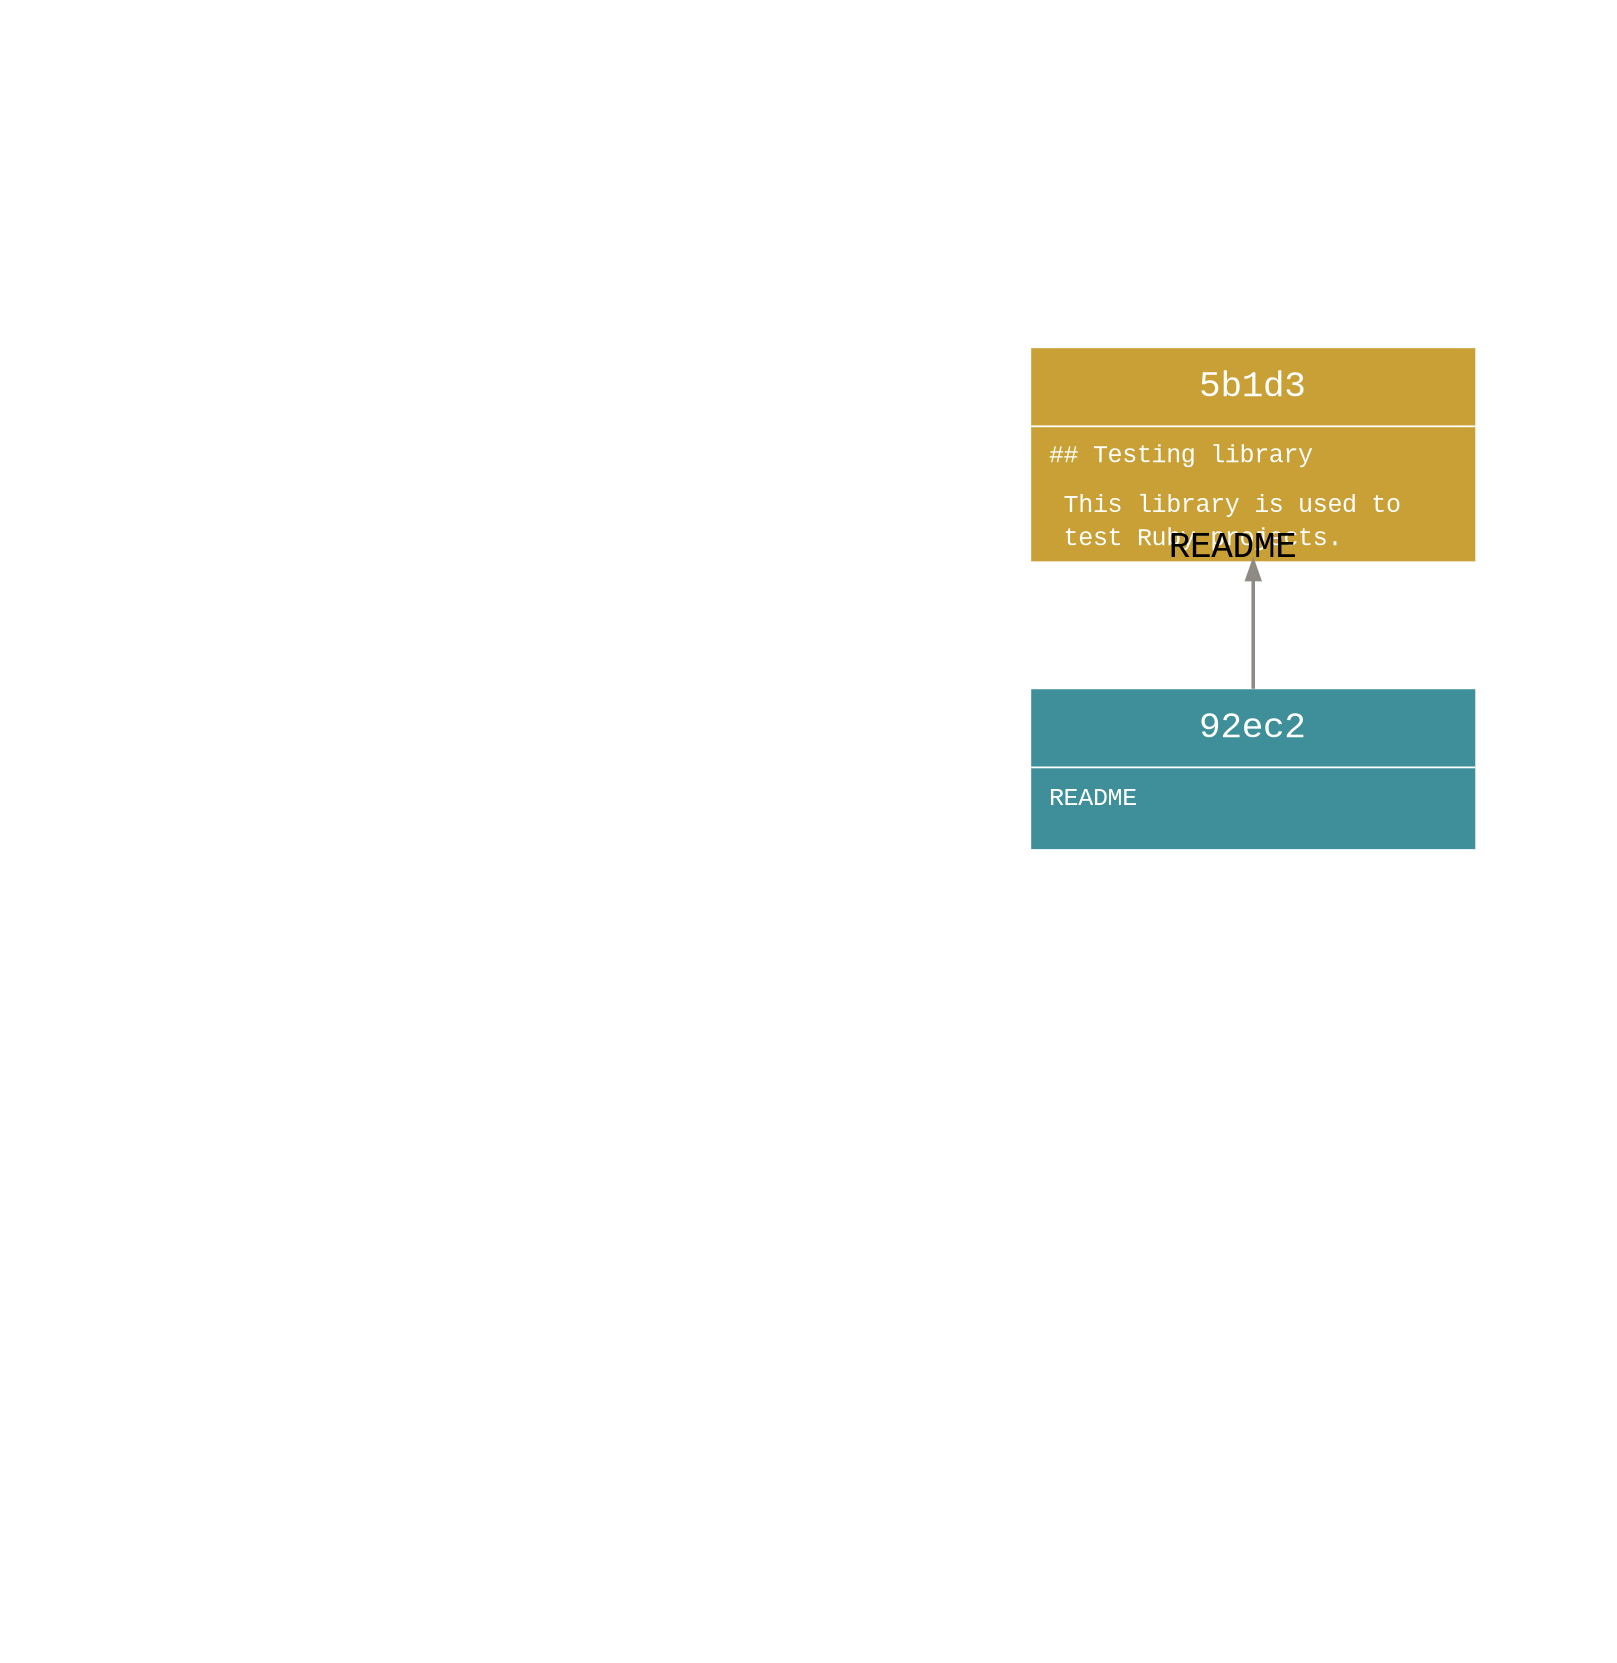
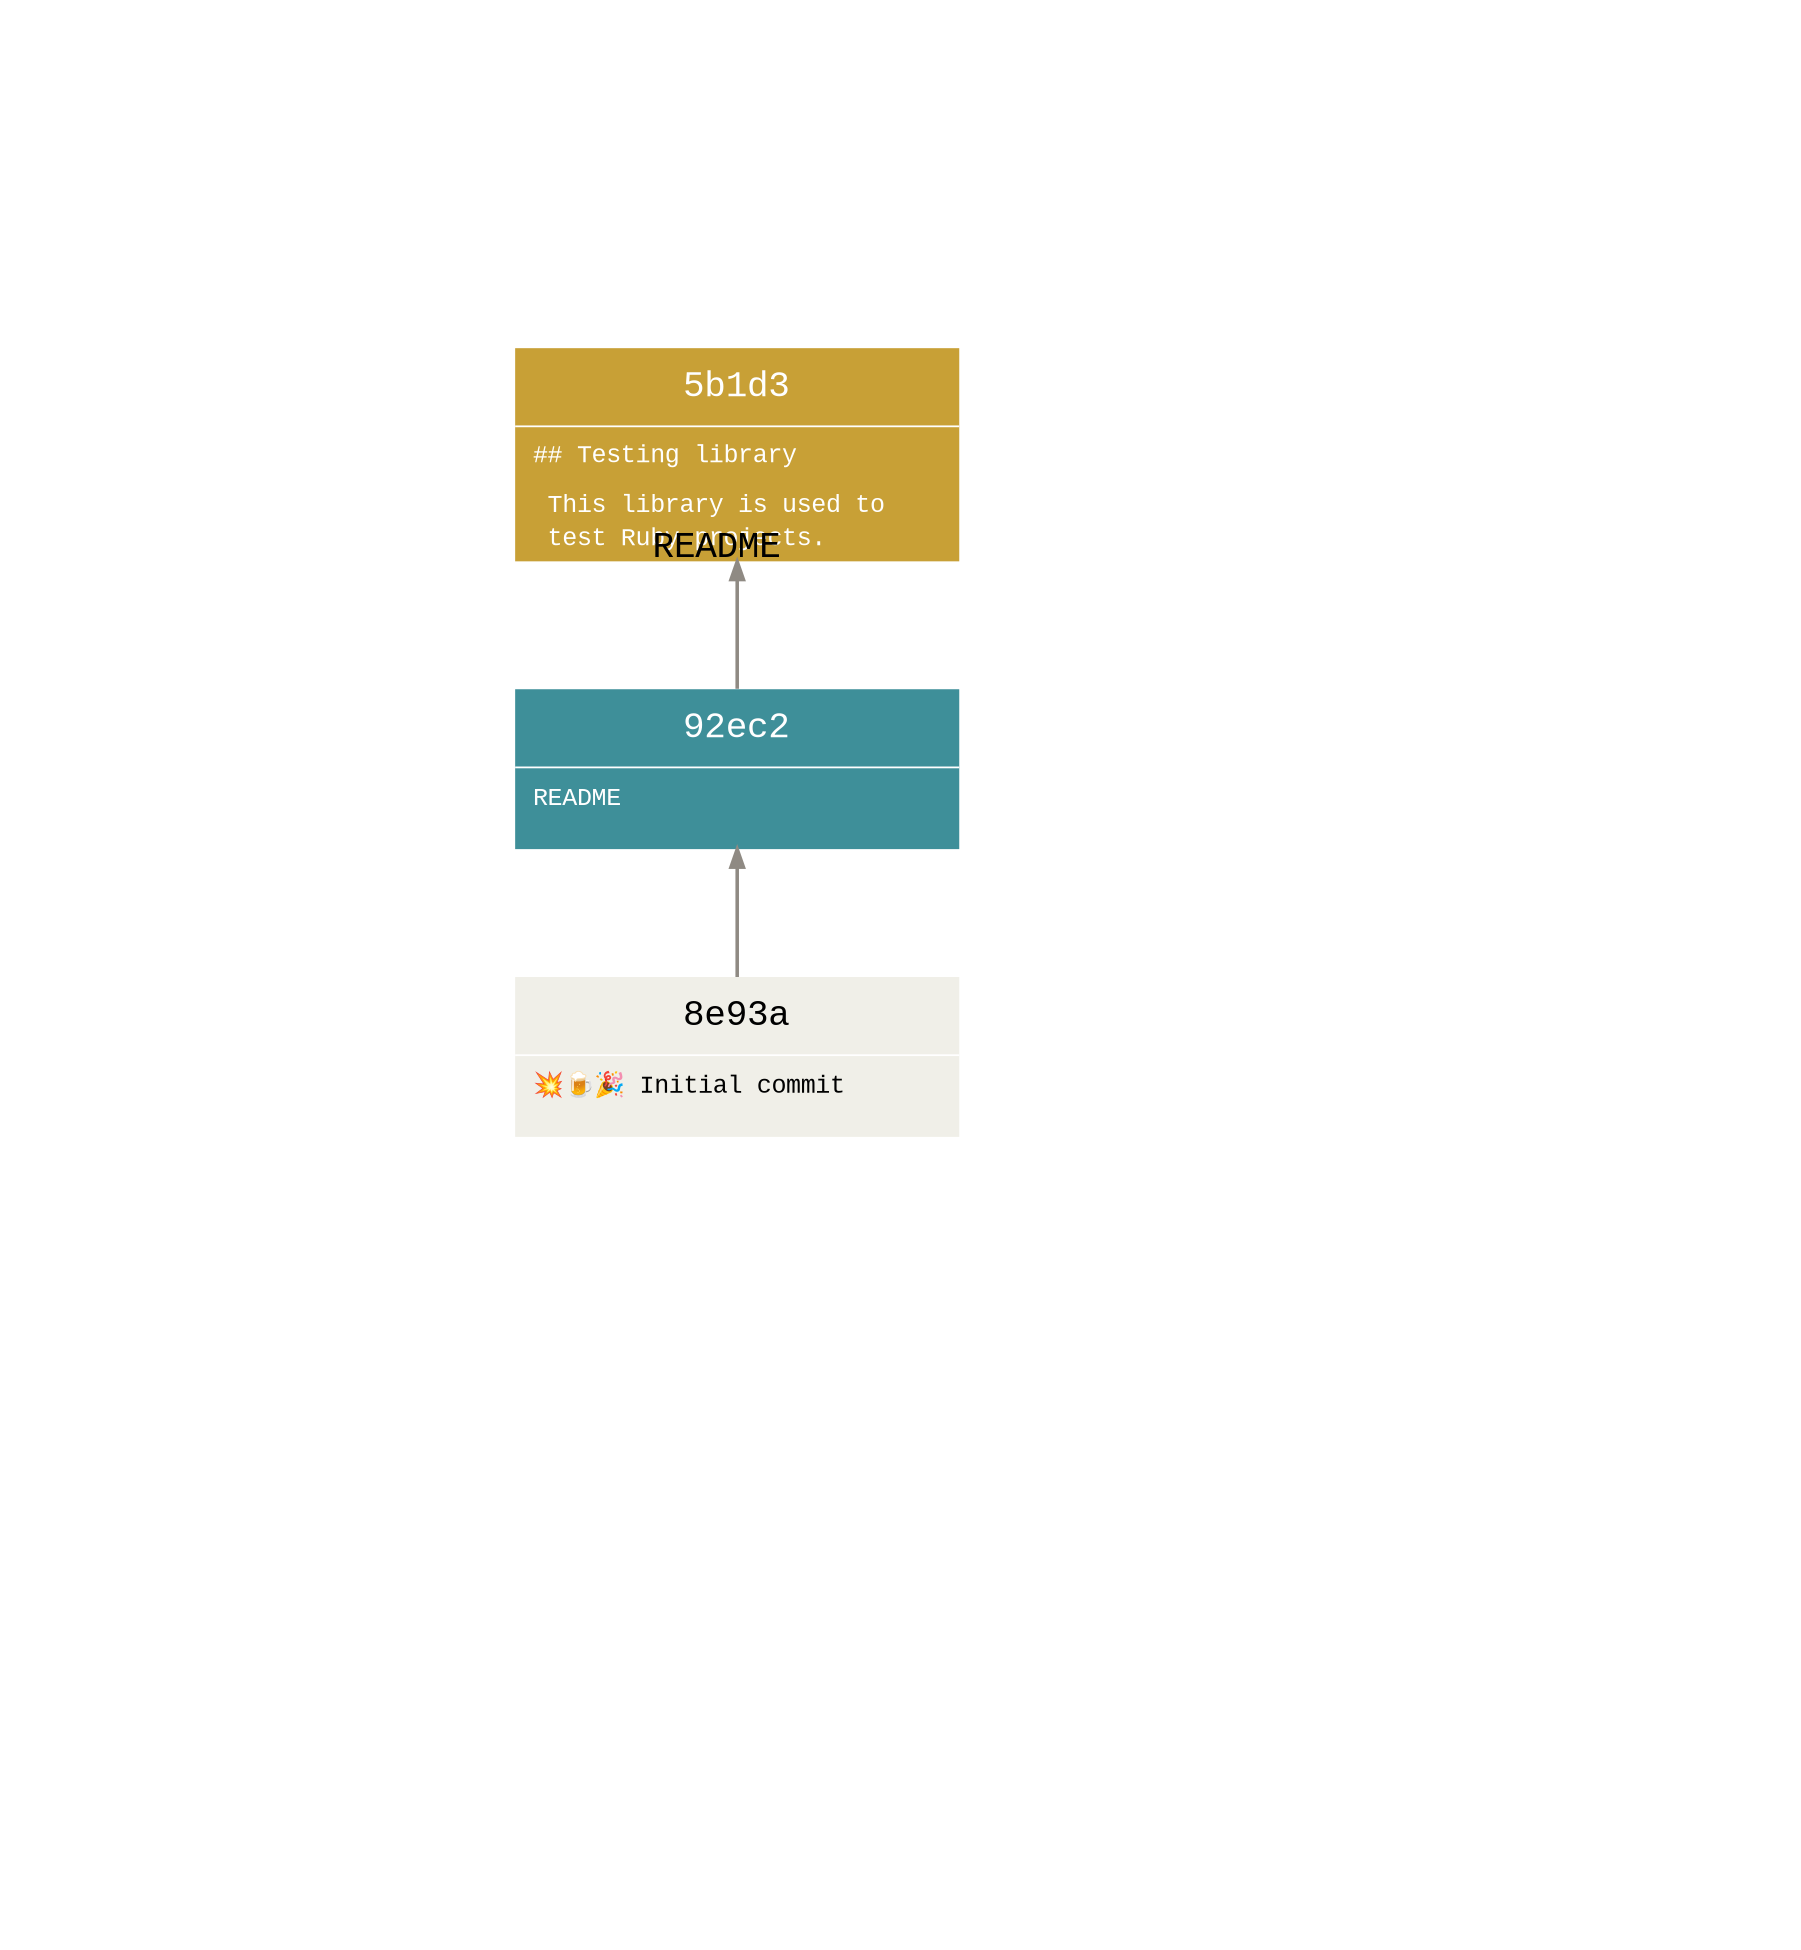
node "8e93a": added
